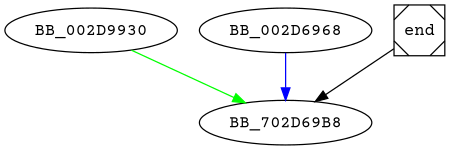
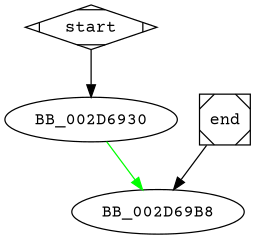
node "start": added
node "BB_002D9930": label "BB_002D9930" -> "BB_002D6930"
node "BB_002D6968": removed
node "BB_702D69B8": label "BB_702D69B8" -> "BB_002D69B8"
